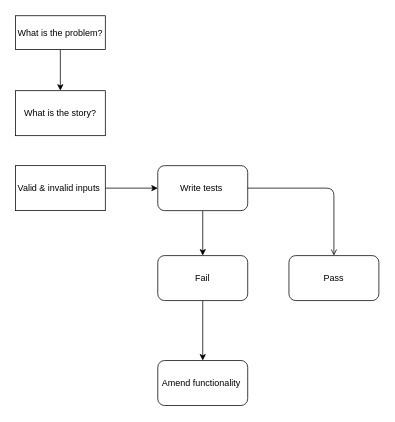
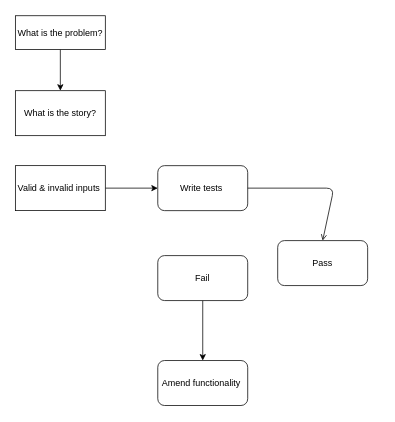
edge "Write tests" -> "Fail": removed
node "Pass": moved (334, 278) -> (323, 263)
